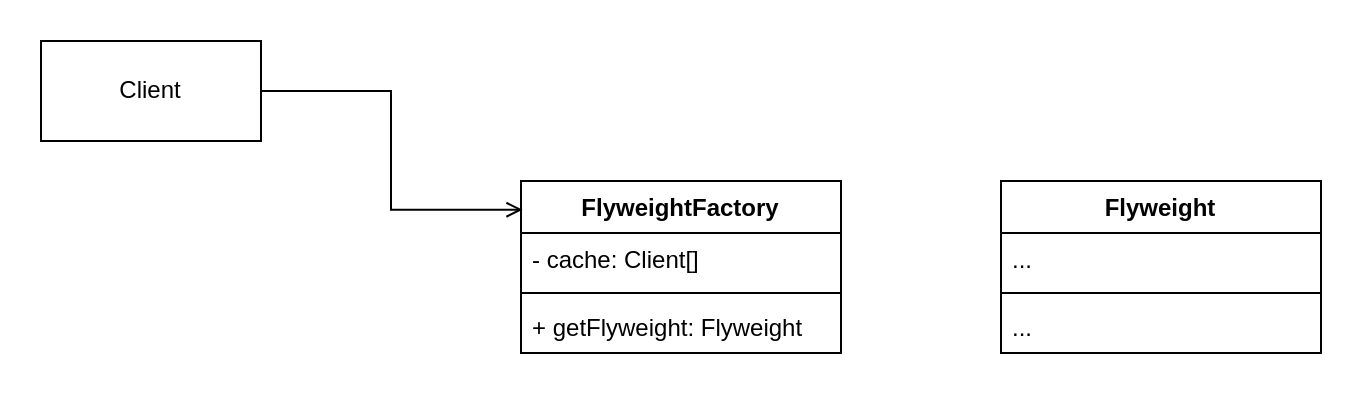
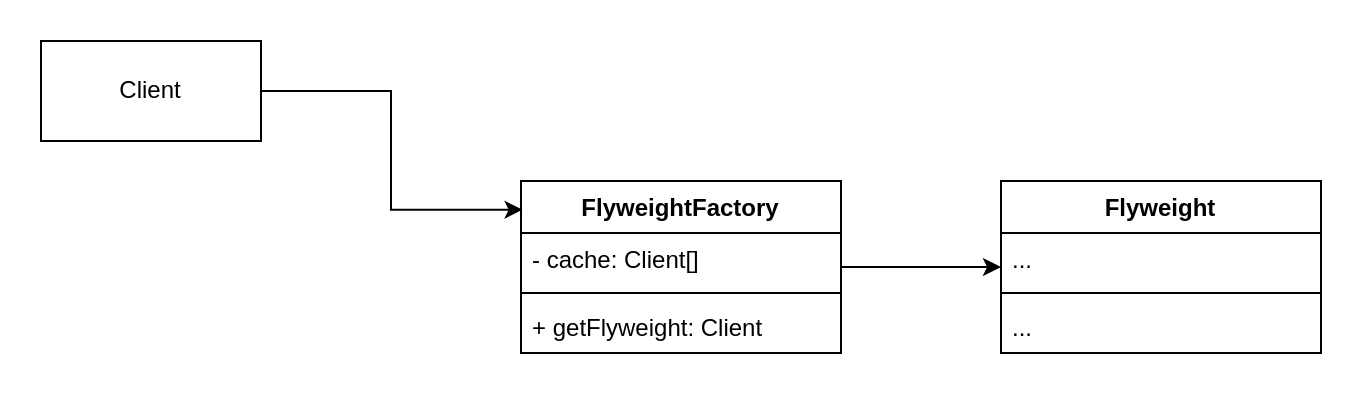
edge "Client" -> "FlyweightFactory": arrowhead open -> classic
edge "FlyweightFactory" -> "Flyweight": added
node "+ getFlyweight: Flyweight": label "+ getFlyweight: Flyweight" -> "+ getFlyweight: Client"
